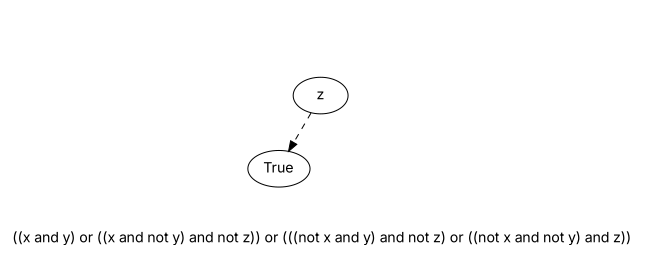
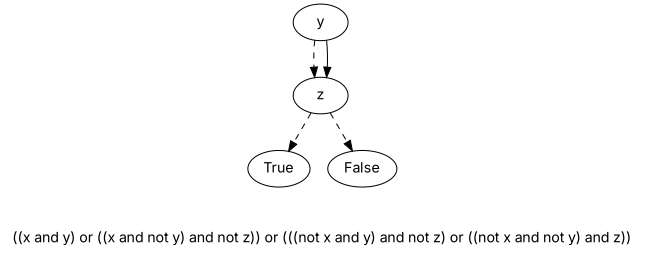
node "y": added
node "False": added
